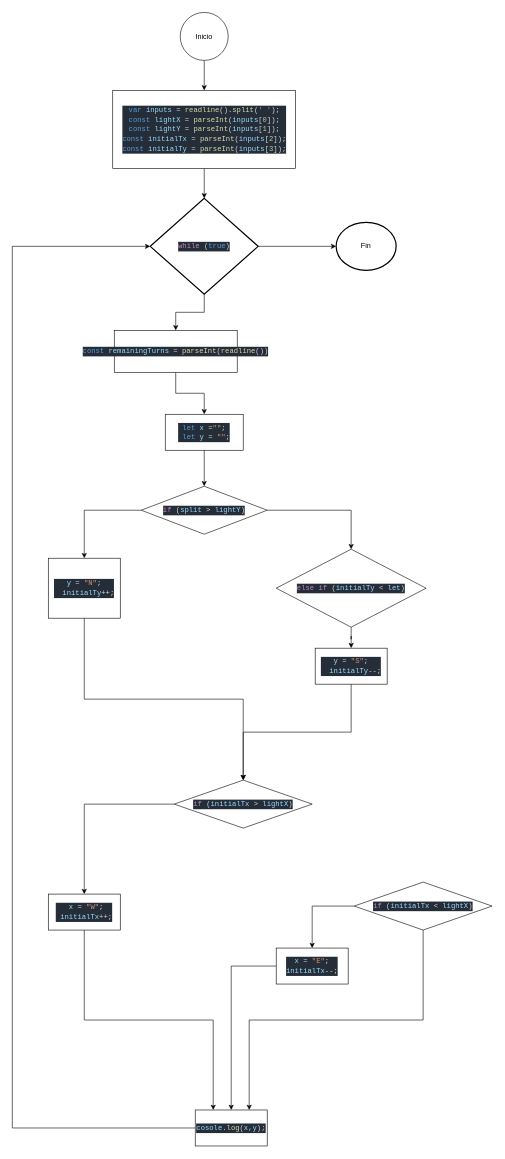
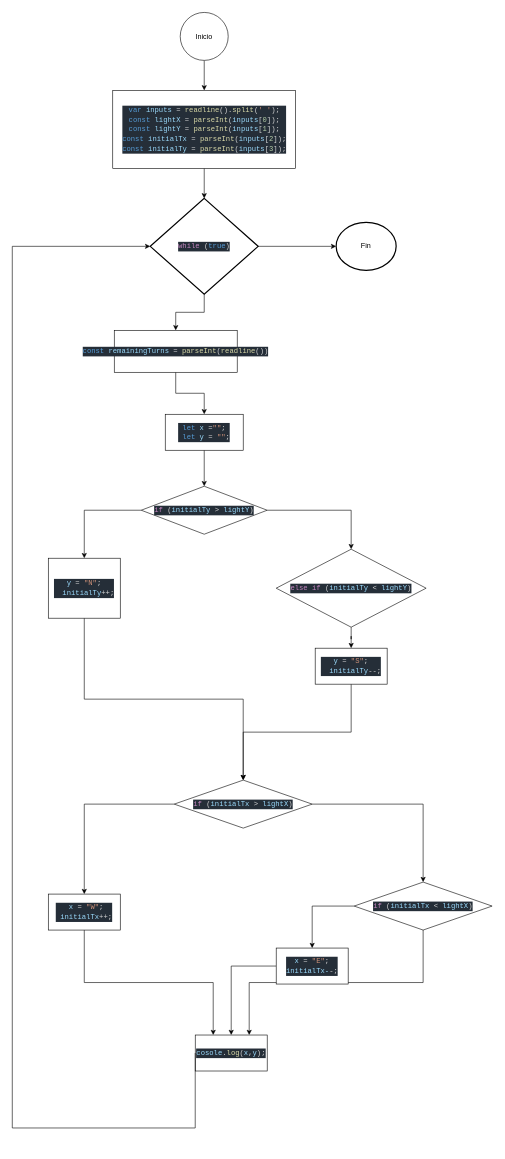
node "if (split > lightY)": label "if (split > lightY)" -> "if (initialTy > lightY)"
node "else if (initialTy < let)": label "else if (initialTy < let)" -> "else if (initialTy < lightY)"
edge "if (initialTx > lightX)" -> "if (initialTx < lightX)": added
node "cosole.log(x,y);": moved (231, 1128) -> (231, 1053)
